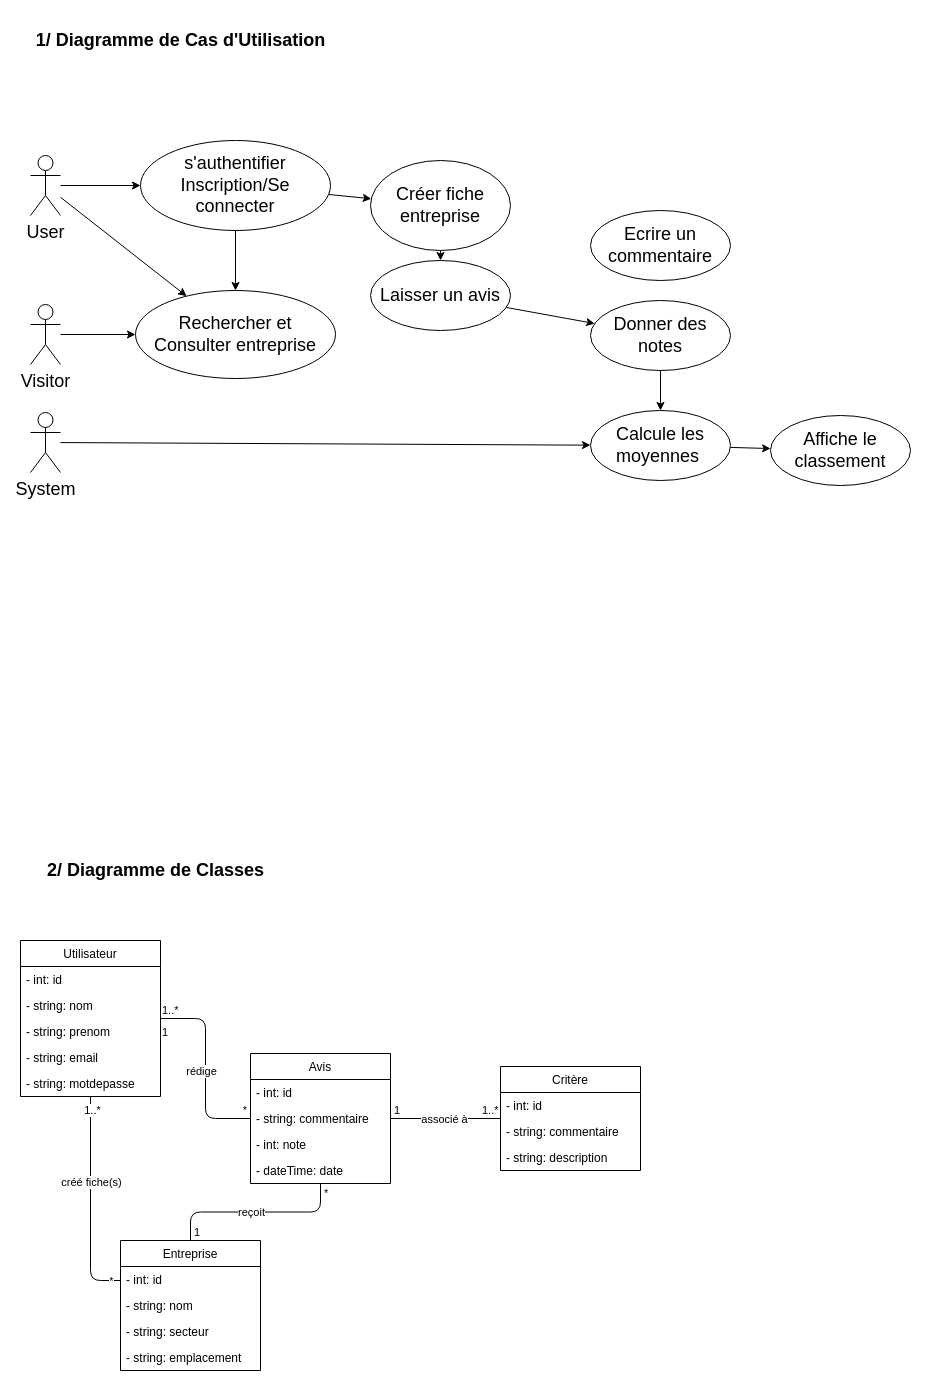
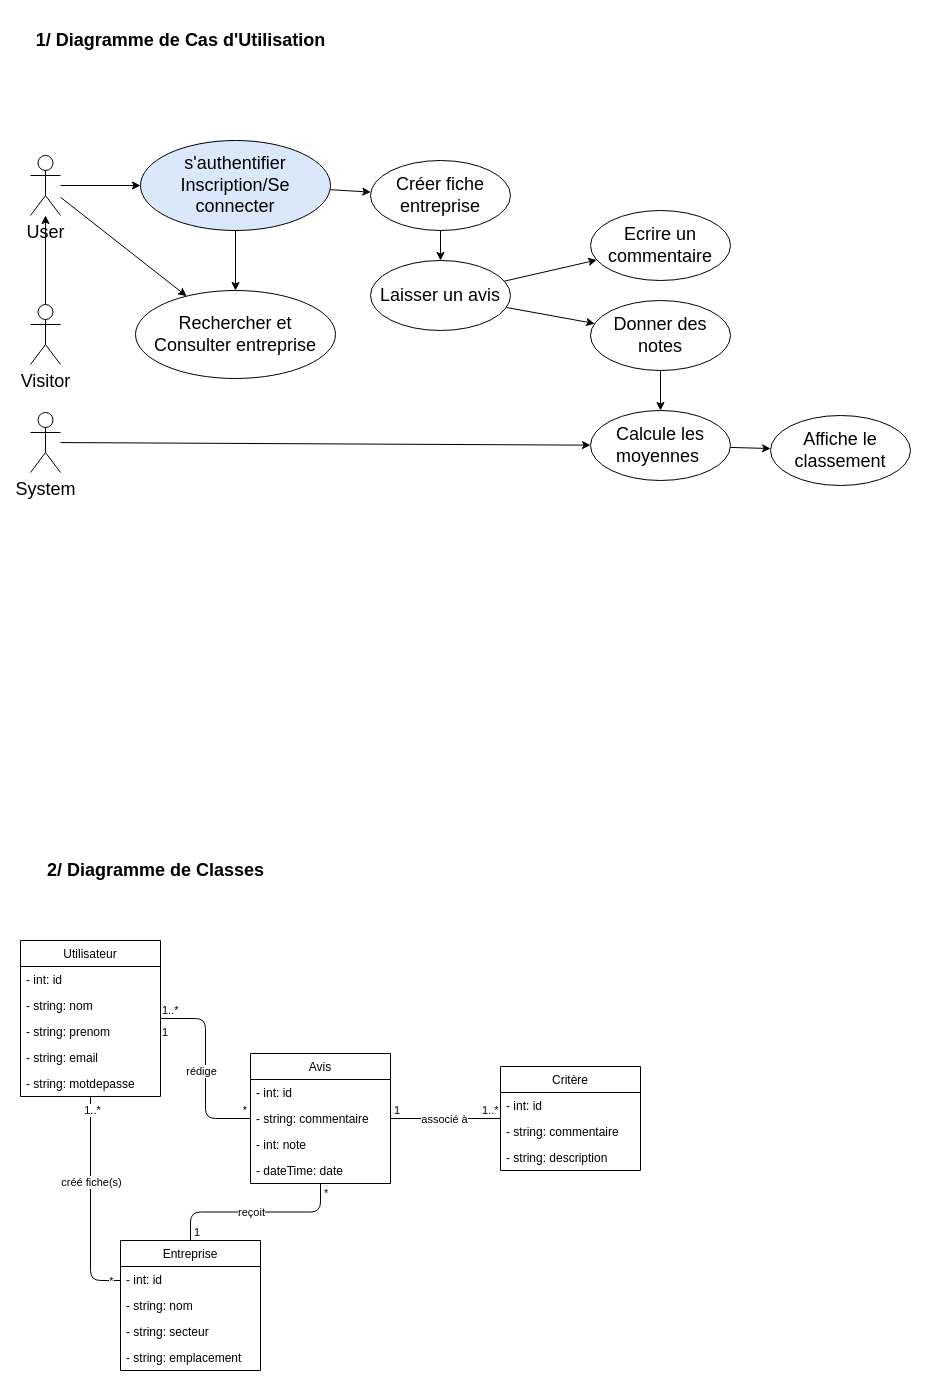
node "s'authentifier Inscription/Se connecter": fillcolor #ffffff -> #dae8fc
node "Créer fiche entreprise": size 140x90 -> 140x70
edge "Laisser un avis" -> "Ecrire un commentaire": added
edge "Visitor" -> "Rechercher et Consulter entreprise": now "Visitor" -> "User"
